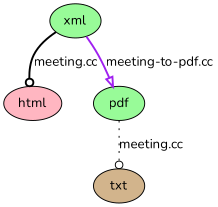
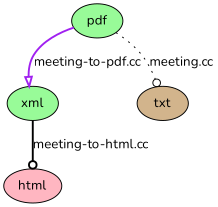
edge "xml" -> "pdf": reversed
edge "xml" -> "html": label "meeting.cc" -> "meeting-to-html.cc"
